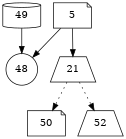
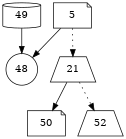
edge "5" -> "21": style solid -> dotted
edge "21" -> "50": style dotted -> solid
